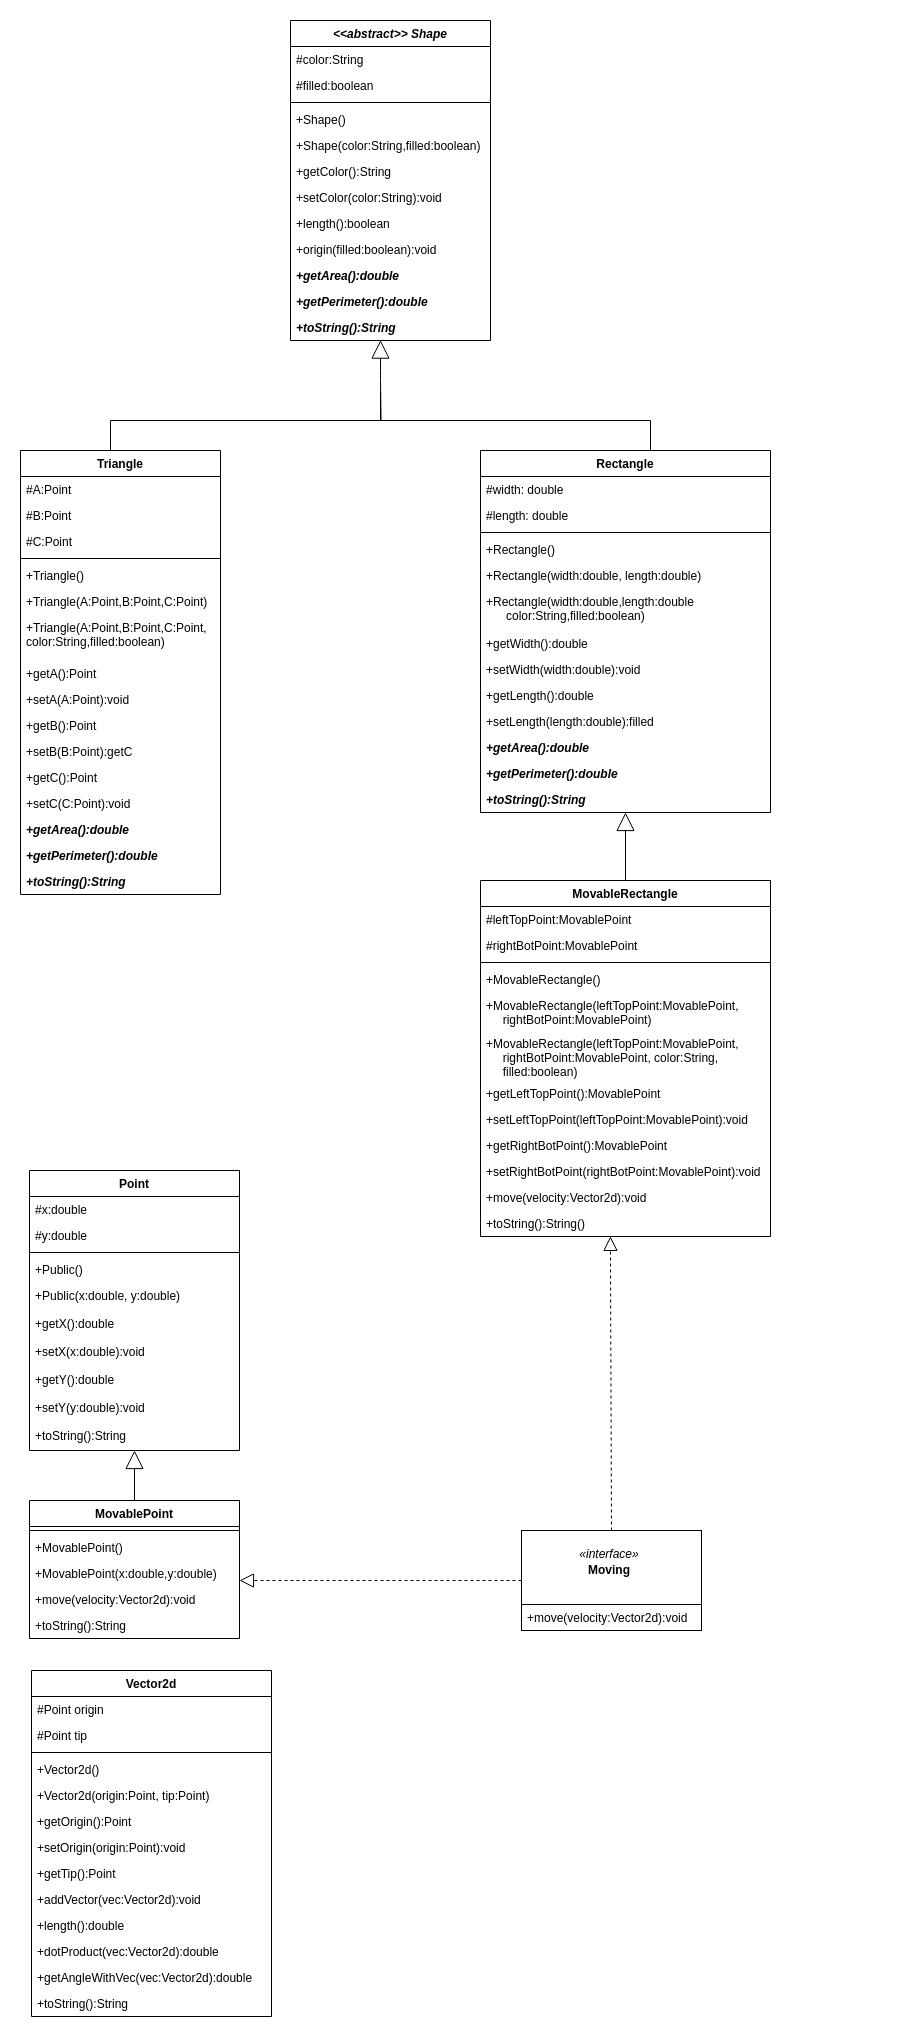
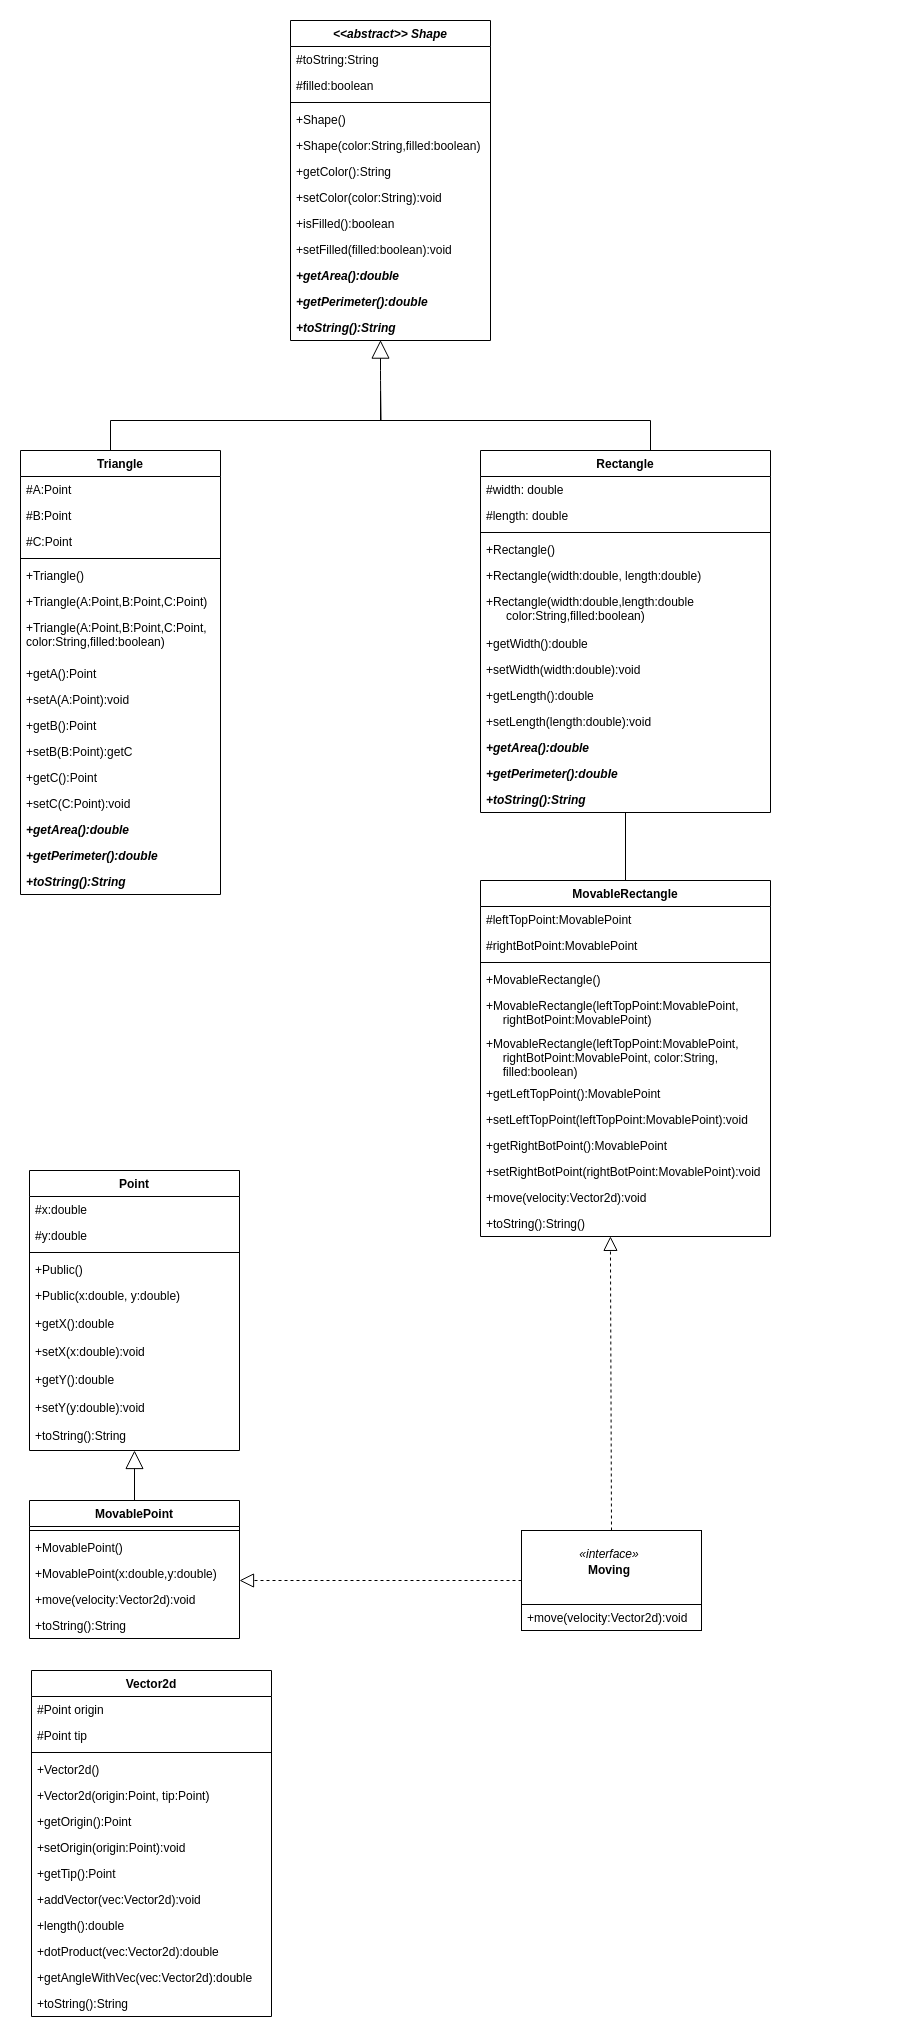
node "#color:String": label "#color:String" -> "#toString:String"
node "+length():boolean": label "+length():boolean" -> "+isFilled():boolean"
node "+origin(filled:boolean):void": label "+origin(filled:boolean):void" -> "+setFilled(filled:boolean):void"
node "+setLength(length:double):filled": label "+setLength(length:double):filled" -> "+setLength(length:double):void"
edge "MovableRectangle" -> "Rectangle": arrowhead block -> none
